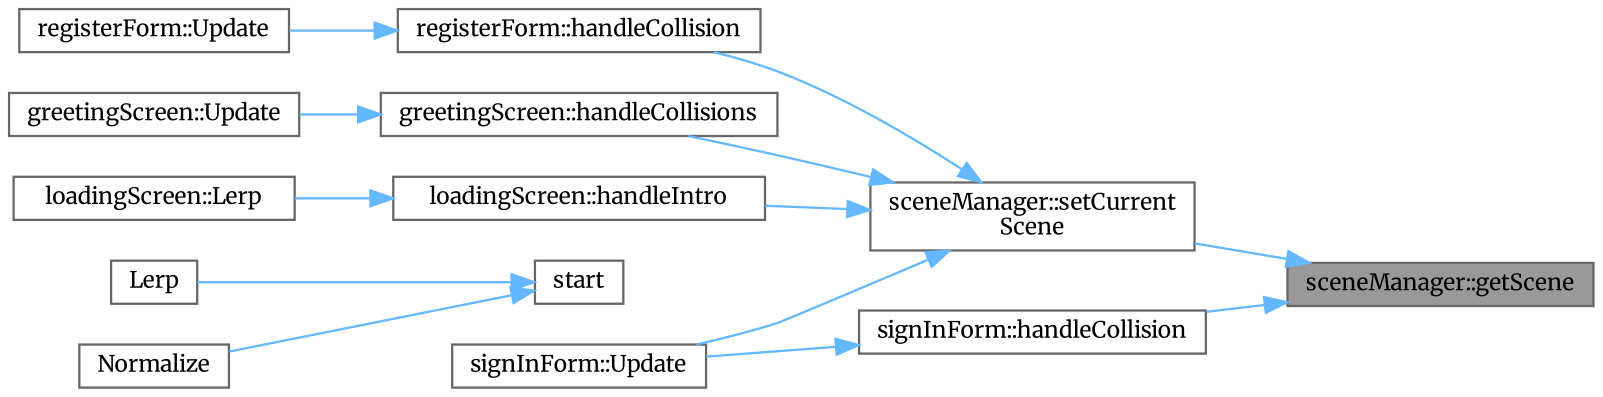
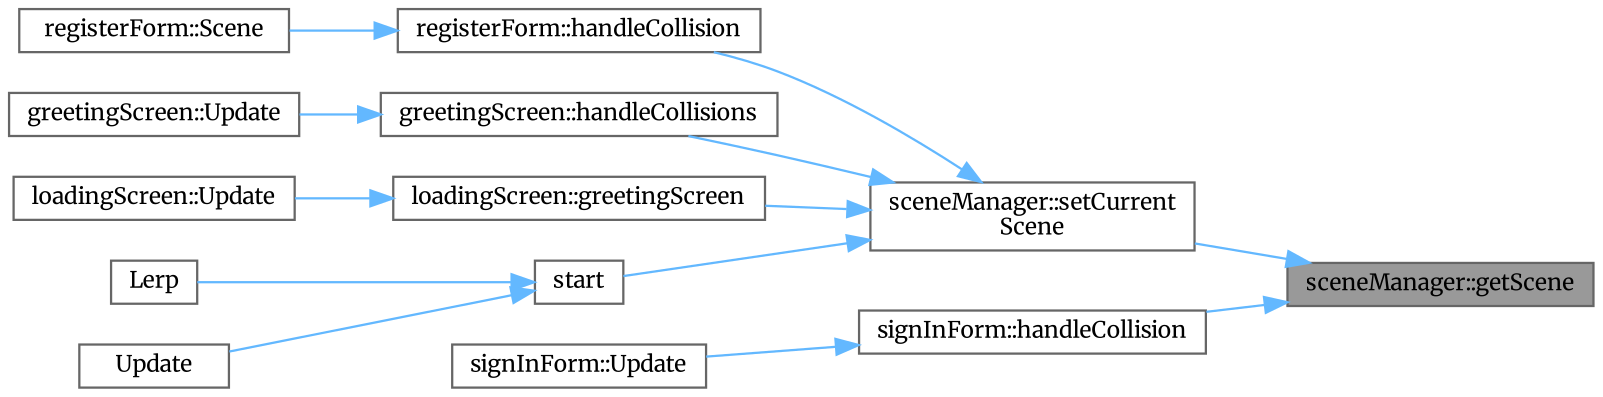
node "registerForm::Update": label "registerForm::Update" -> "registerForm::Scene"
node "loadingScreen::Lerp": label "loadingScreen::Lerp" -> "loadingScreen::Update"
node "loadingScreen::handleIntro": label "loadingScreen::handleIntro" -> "loadingScreen::greetingScreen"
edge "signInForm::Update" -> "sceneManager::setCurrent Scene": now "start" -> "sceneManager::setCurrent Scene"
node "Normalize": label "Normalize" -> "Update"
